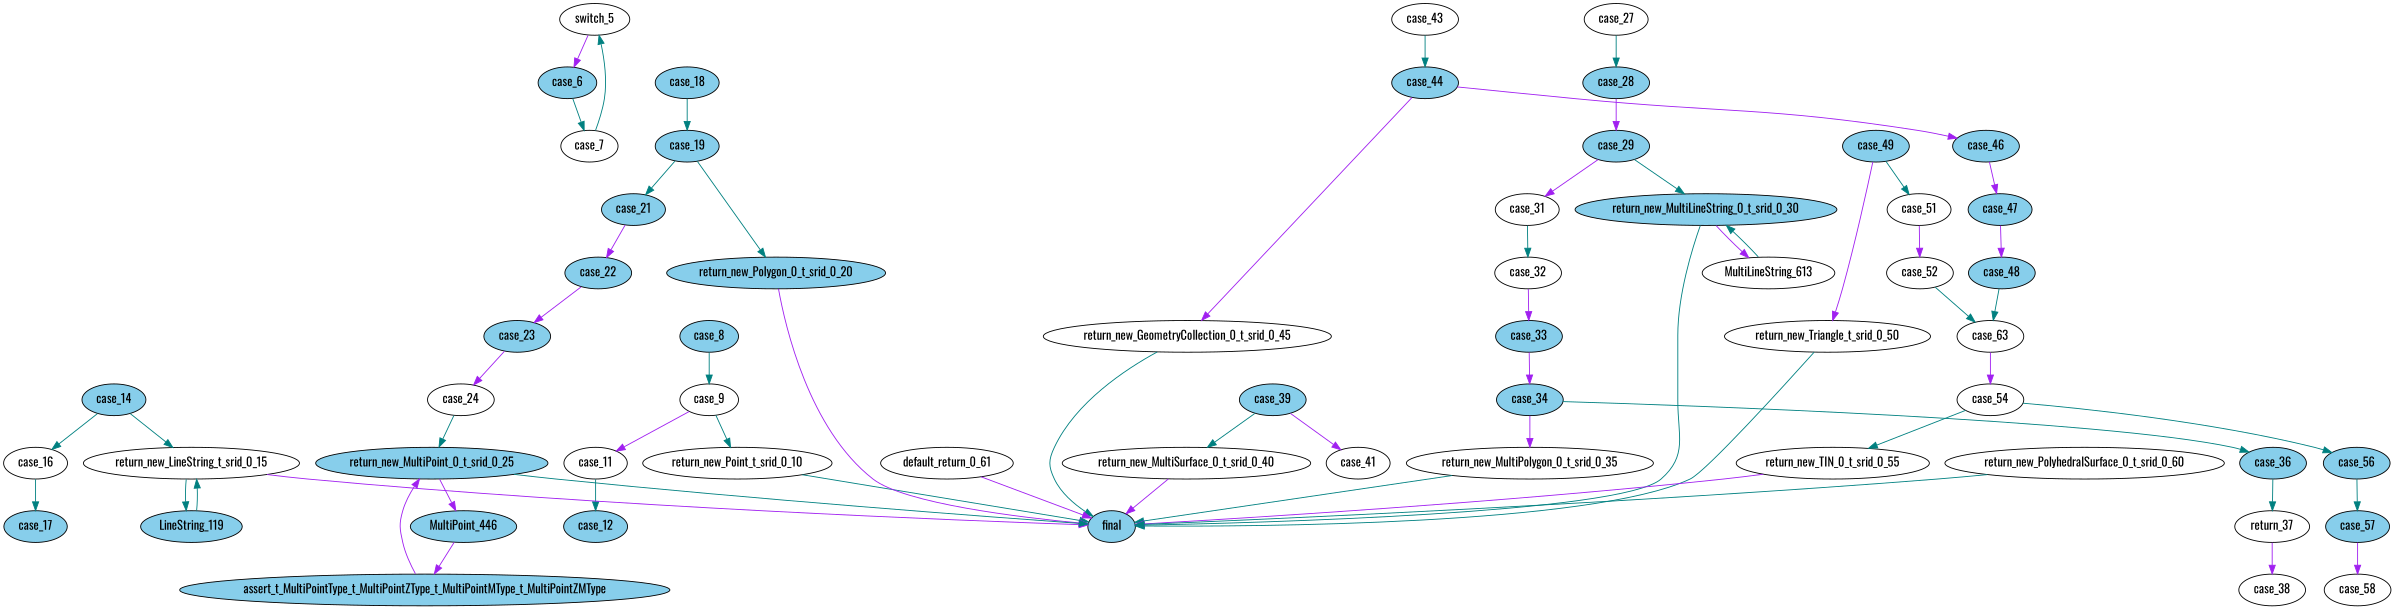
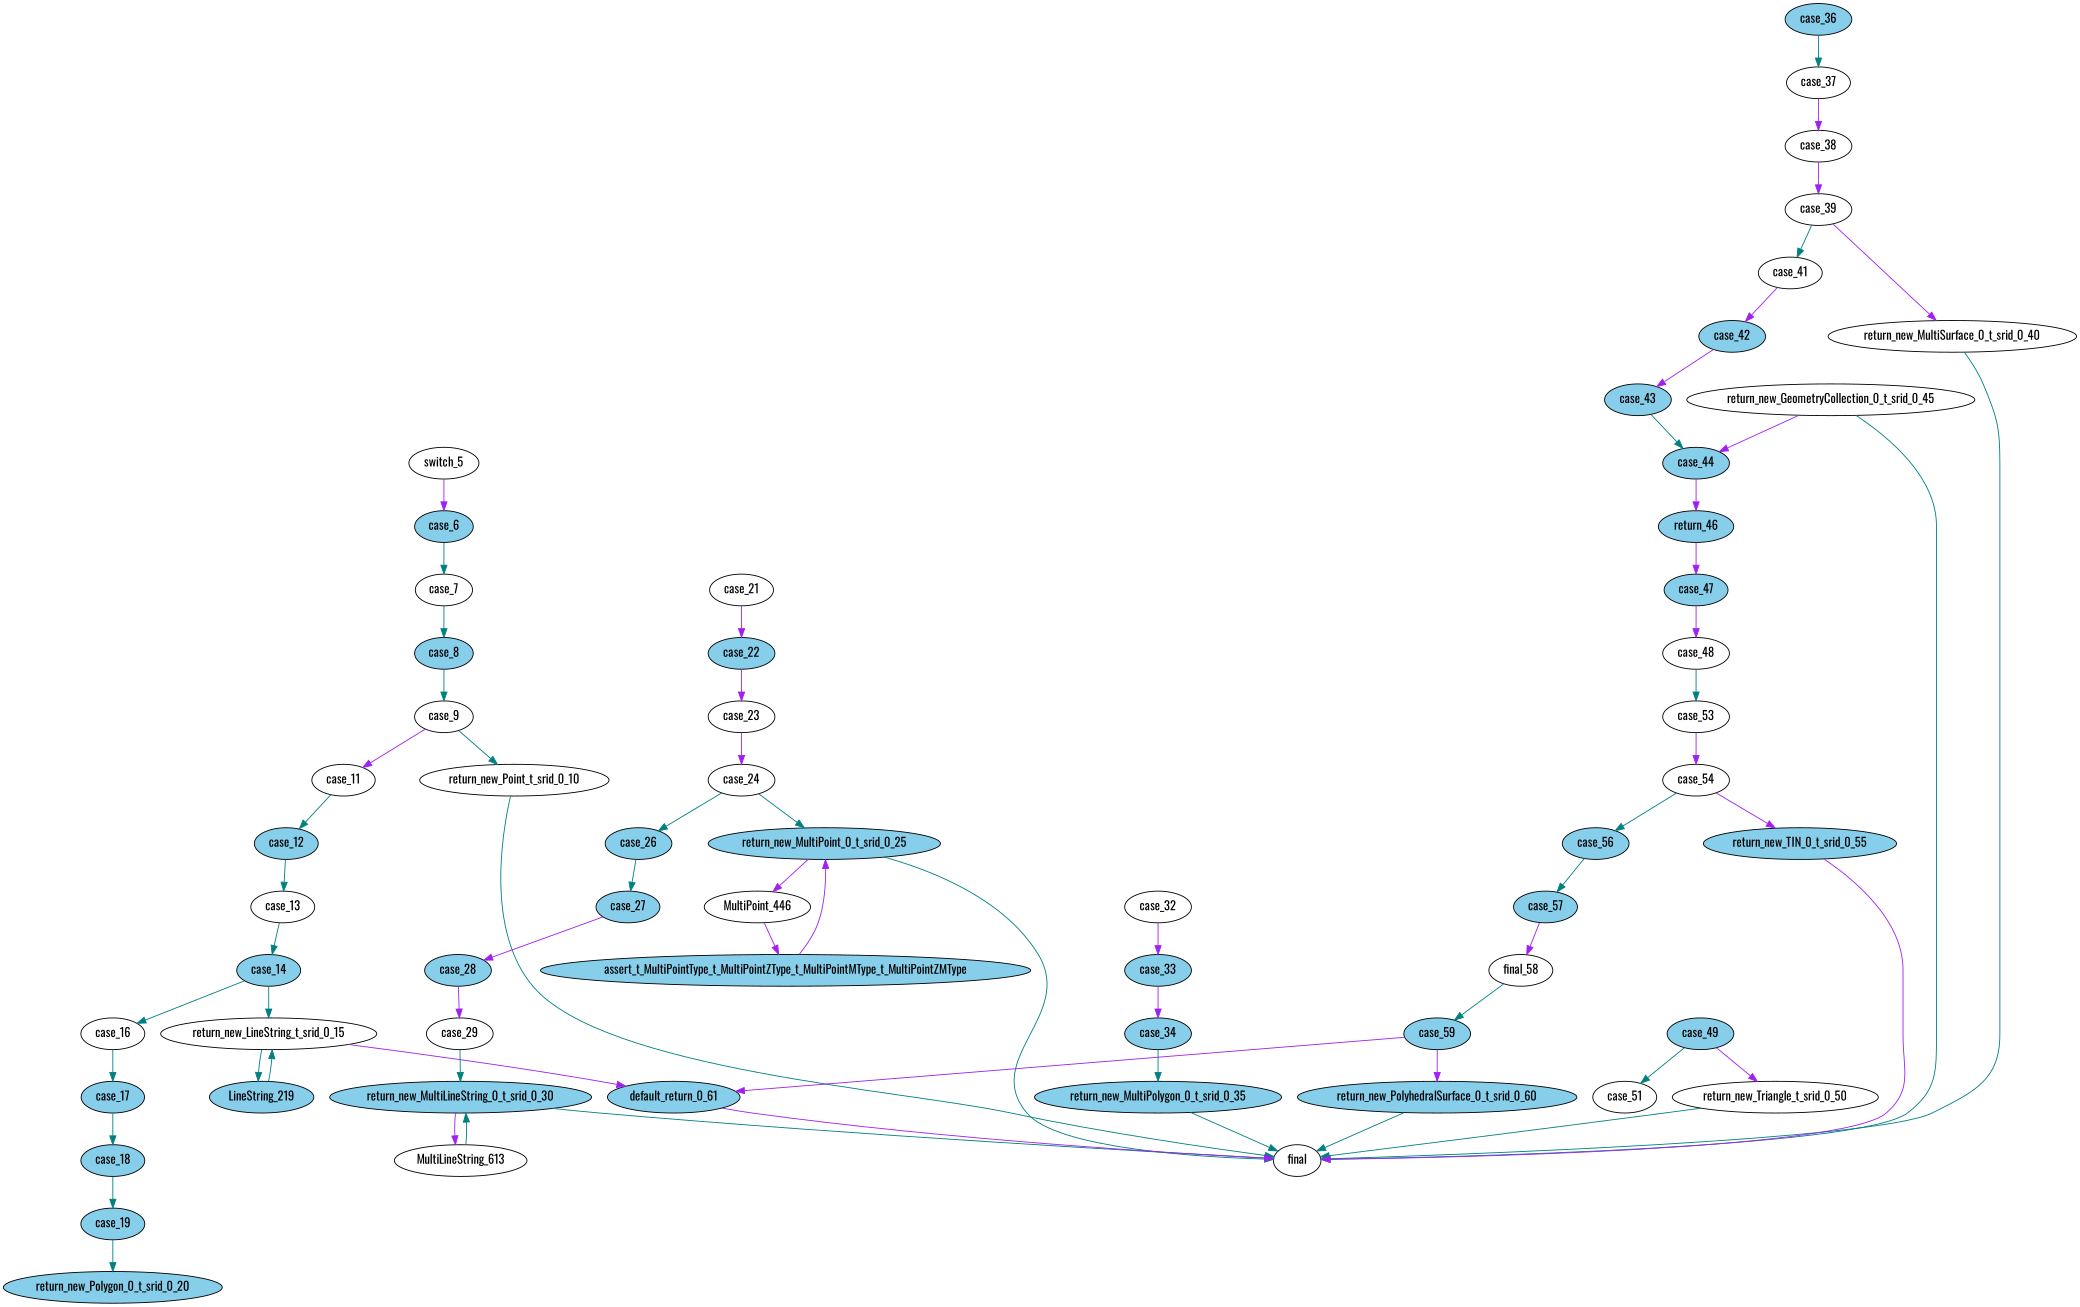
node "case_43": fillcolor white -> skyblue
node "case_27": fillcolor white -> skyblue
edge "case_27" -> "case_28": color teal -> purple
edge "case_7" -> "switch_5": now "case_7" -> "case_8"
node "case_29": fillcolor skyblue -> white
node "case_46": label "case_46" -> "return_46"
edge "case_38" -> "case_39": added
edge "case_19" -> "case_21": removed
edge "case_44" -> "return_new_GeometryCollection_0_t_srid_0_45": reversed
node "case_21": fillcolor skyblue -> white
node "case_31": removed
node "case_52": removed
node "case_48": fillcolor skyblue -> white
node "case_23": fillcolor skyblue -> white
node "case_42": added
node "case_63": label "case_63" -> "case_53"
node "case_39": fillcolor skyblue -> white
edge "case_34" -> "case_36": removed
edge "case_34" -> "return_new_MultiPolygon_0_t_srid_0_35": color purple -> teal
edge "case_39" -> "return_new_MultiSurface_0_t_srid_0_40": color teal -> purple
edge "case_54" -> "return_new_TIN_0_t_srid_0_55": color teal -> purple
edge "case_39" -> "case_41": color purple -> teal
node "default_return_0_61": fillcolor white -> skyblue
node "return_new_MultiPolygon_0_t_srid_0_35": fillcolor white -> skyblue
node "return_new_TIN_0_t_srid_0_55": fillcolor white -> skyblue
node "return_new_PolyhedralSurface_0_t_srid_0_60": fillcolor white -> skyblue
edge "return_new_Polygon_0_t_srid_0_20" -> "final": removed
edge "return_new_MultiSurface_0_t_srid_0_40" -> "final": color purple -> teal
edge "return_new_LineString_t_srid_0_15" -> "final": now "return_new_LineString_t_srid_0_15" -> "default_return_0_61"
node "LineString_119": label "LineString_119" -> "LineString_219"
node "MultiPoint_446": fillcolor skyblue -> white
node "final": fillcolor skyblue -> white
node "return_37": label "return_37" -> "case_37"
node "case_58": label "case_58" -> "final_58"
node "case_26": added
node "case_13": added
node "case_59": added
edge "case_17" -> "case_18": added
